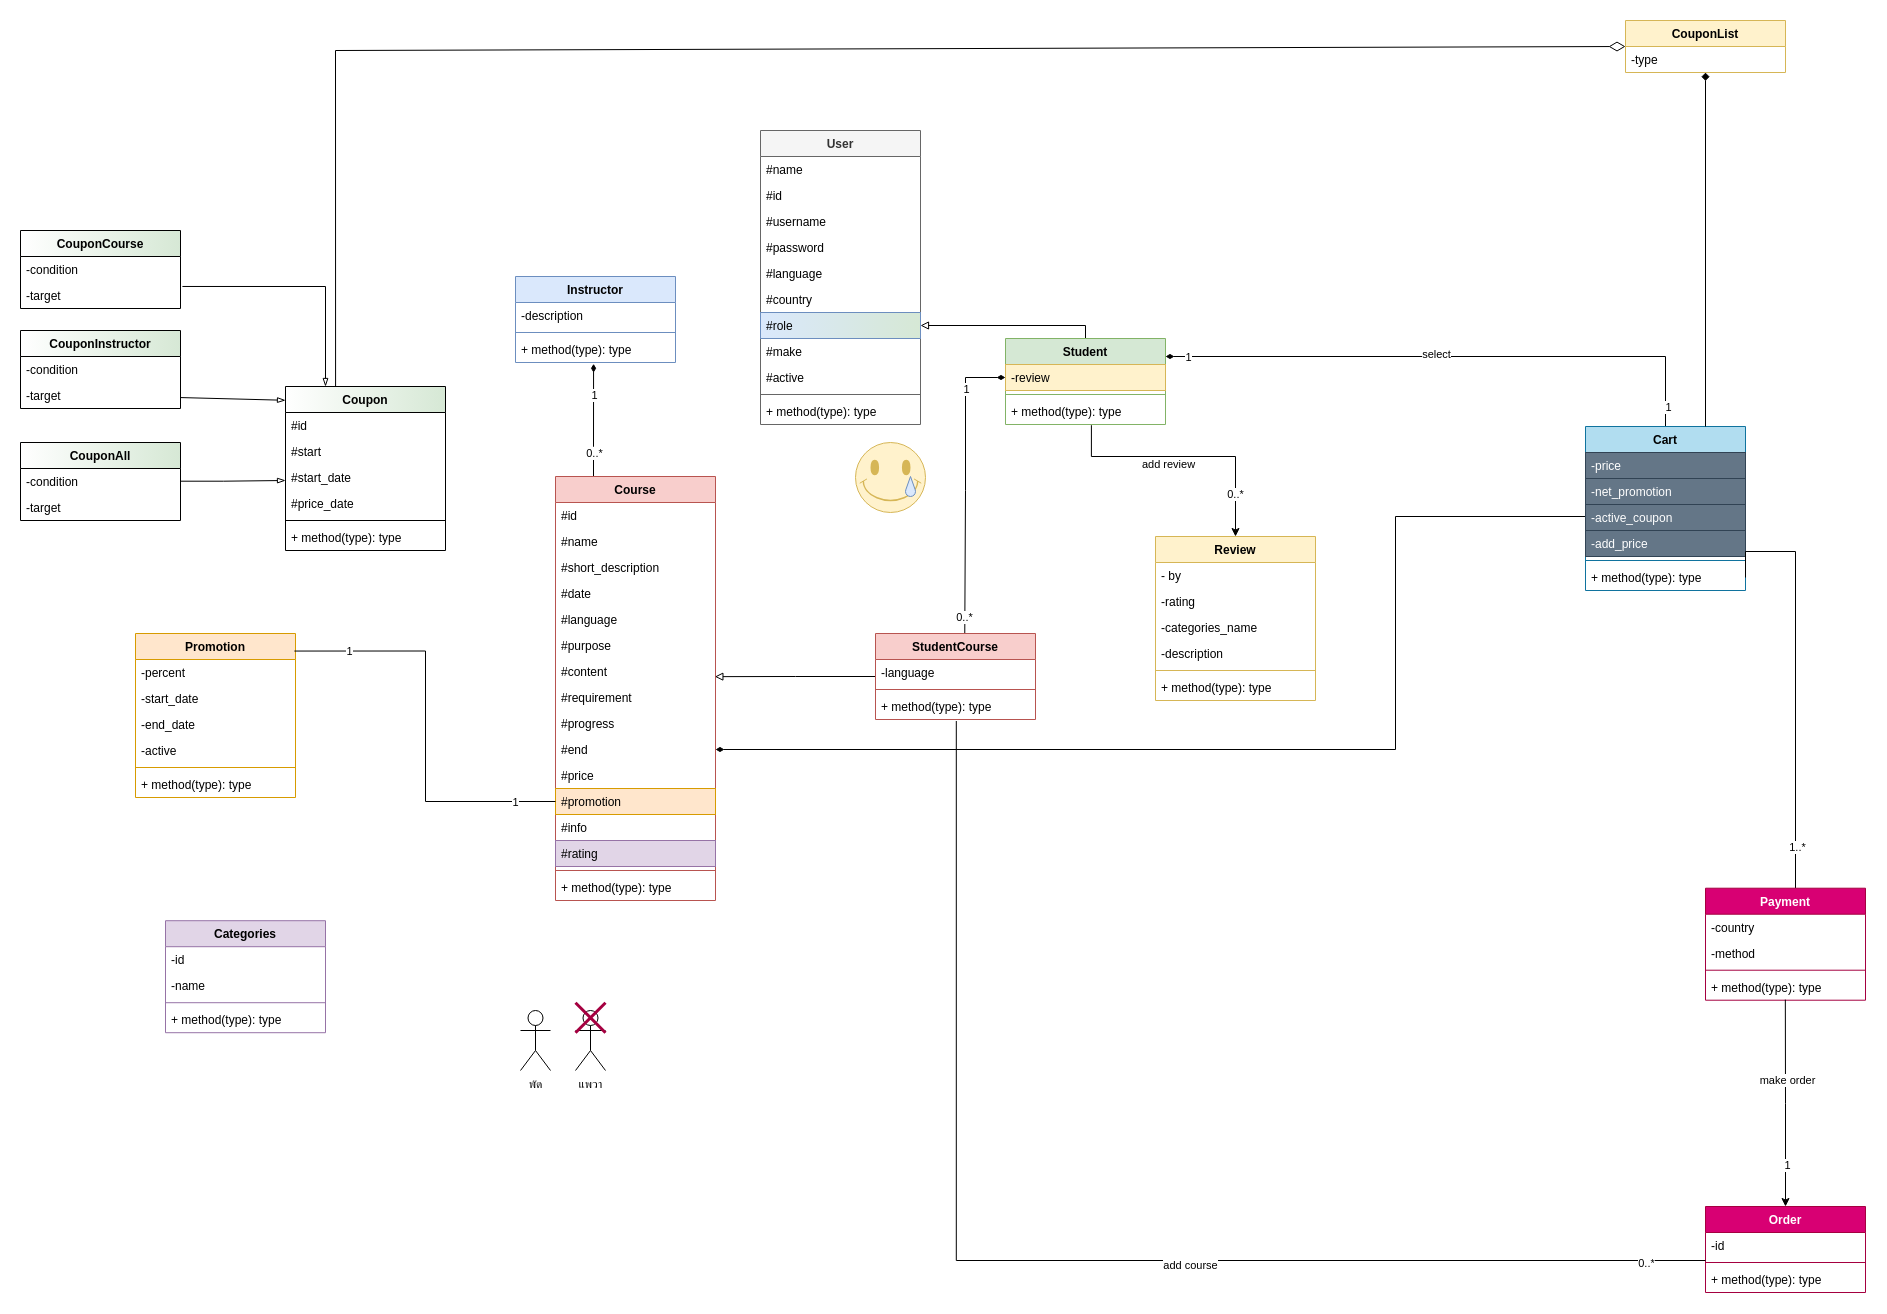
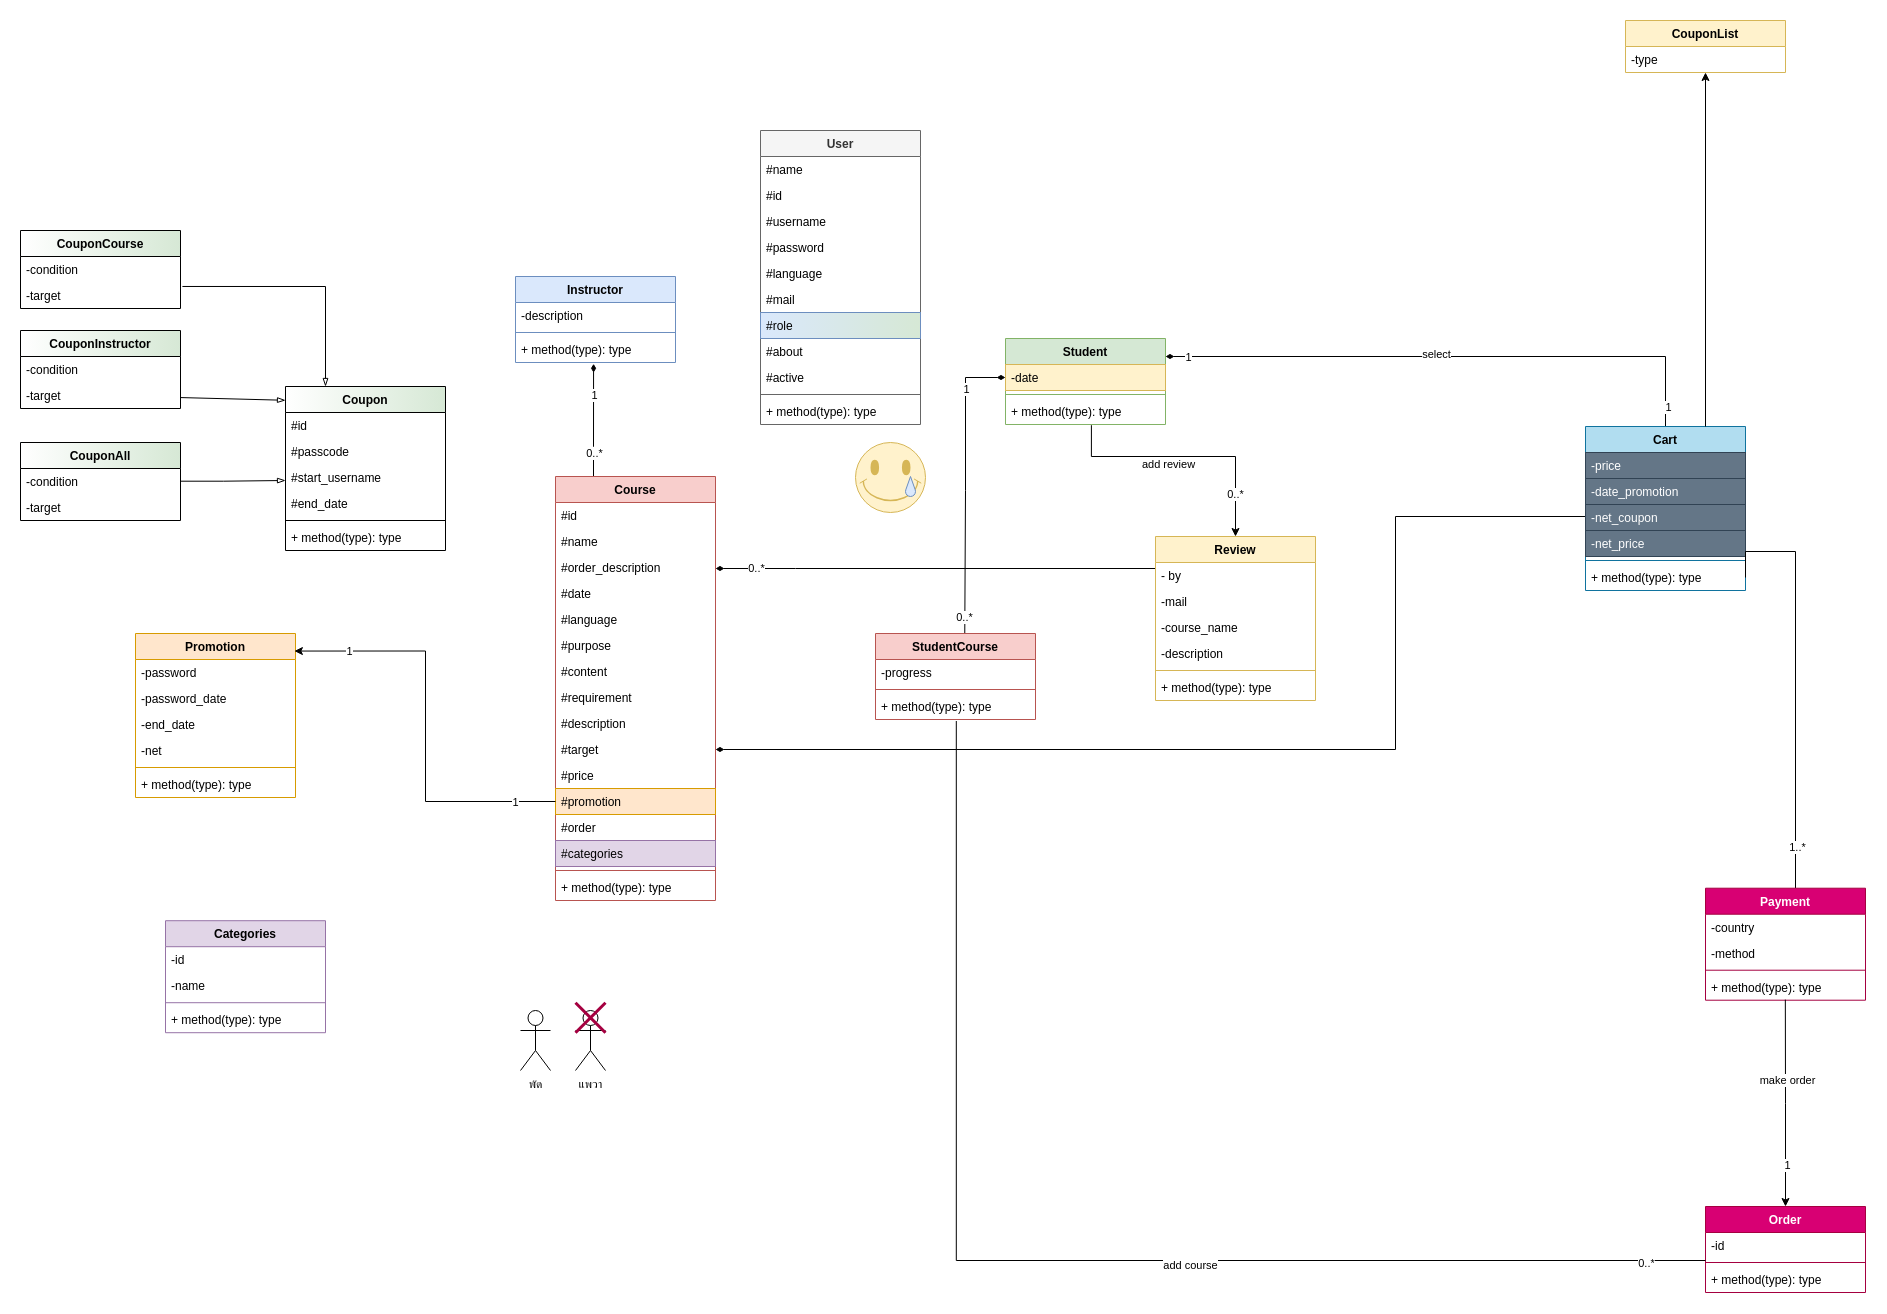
edge "Coupon" -> "CouponList": removed
edge "Cart" -> "CouponList": arrowhead diamond -> classic
node "#country": label "#country" -> "#mail"
edge "Student" -> "#role": removed
node "#make": label "#make" -> "#about"
node "-review": label "-review" -> "-date"
node "#start": label "#start" -> "#passcode"
node "#start_date": label "#start_date" -> "#start_username"
node "-net_promotion": label "-net_promotion" -> "-date_promotion"
node "#price_date": label "#price_date" -> "#end_date"
node "-active_coupon": label "-active_coupon" -> "-net_coupon"
node "-add_price": label "-add_price" -> "-net_price"
node "#short_description": label "#short_description" -> "#order_description"
edge "Review" -> "Course": added, label "0..*"
node "-rating": label "-rating" -> "-mail"
node "-categories_name": label "-categories_name" -> "-course_name"
edge "Promotion" -- "#promotion": arrowhead none -> classic
node "-percent": label "-percent" -> "-password"
node "-language": label "-language" -> "-progress"
edge "StudentCourse" -> "#content": removed
node "-start_date": label "-start_date" -> "-password_date"
node "#progress": label "#progress" -> "#description"
node "#end": label "#end" -> "#target"
node "-active": label "-active" -> "-net"
node "#info": label "#info" -> "#order"
node "#rating": label "#rating" -> "#categories"
